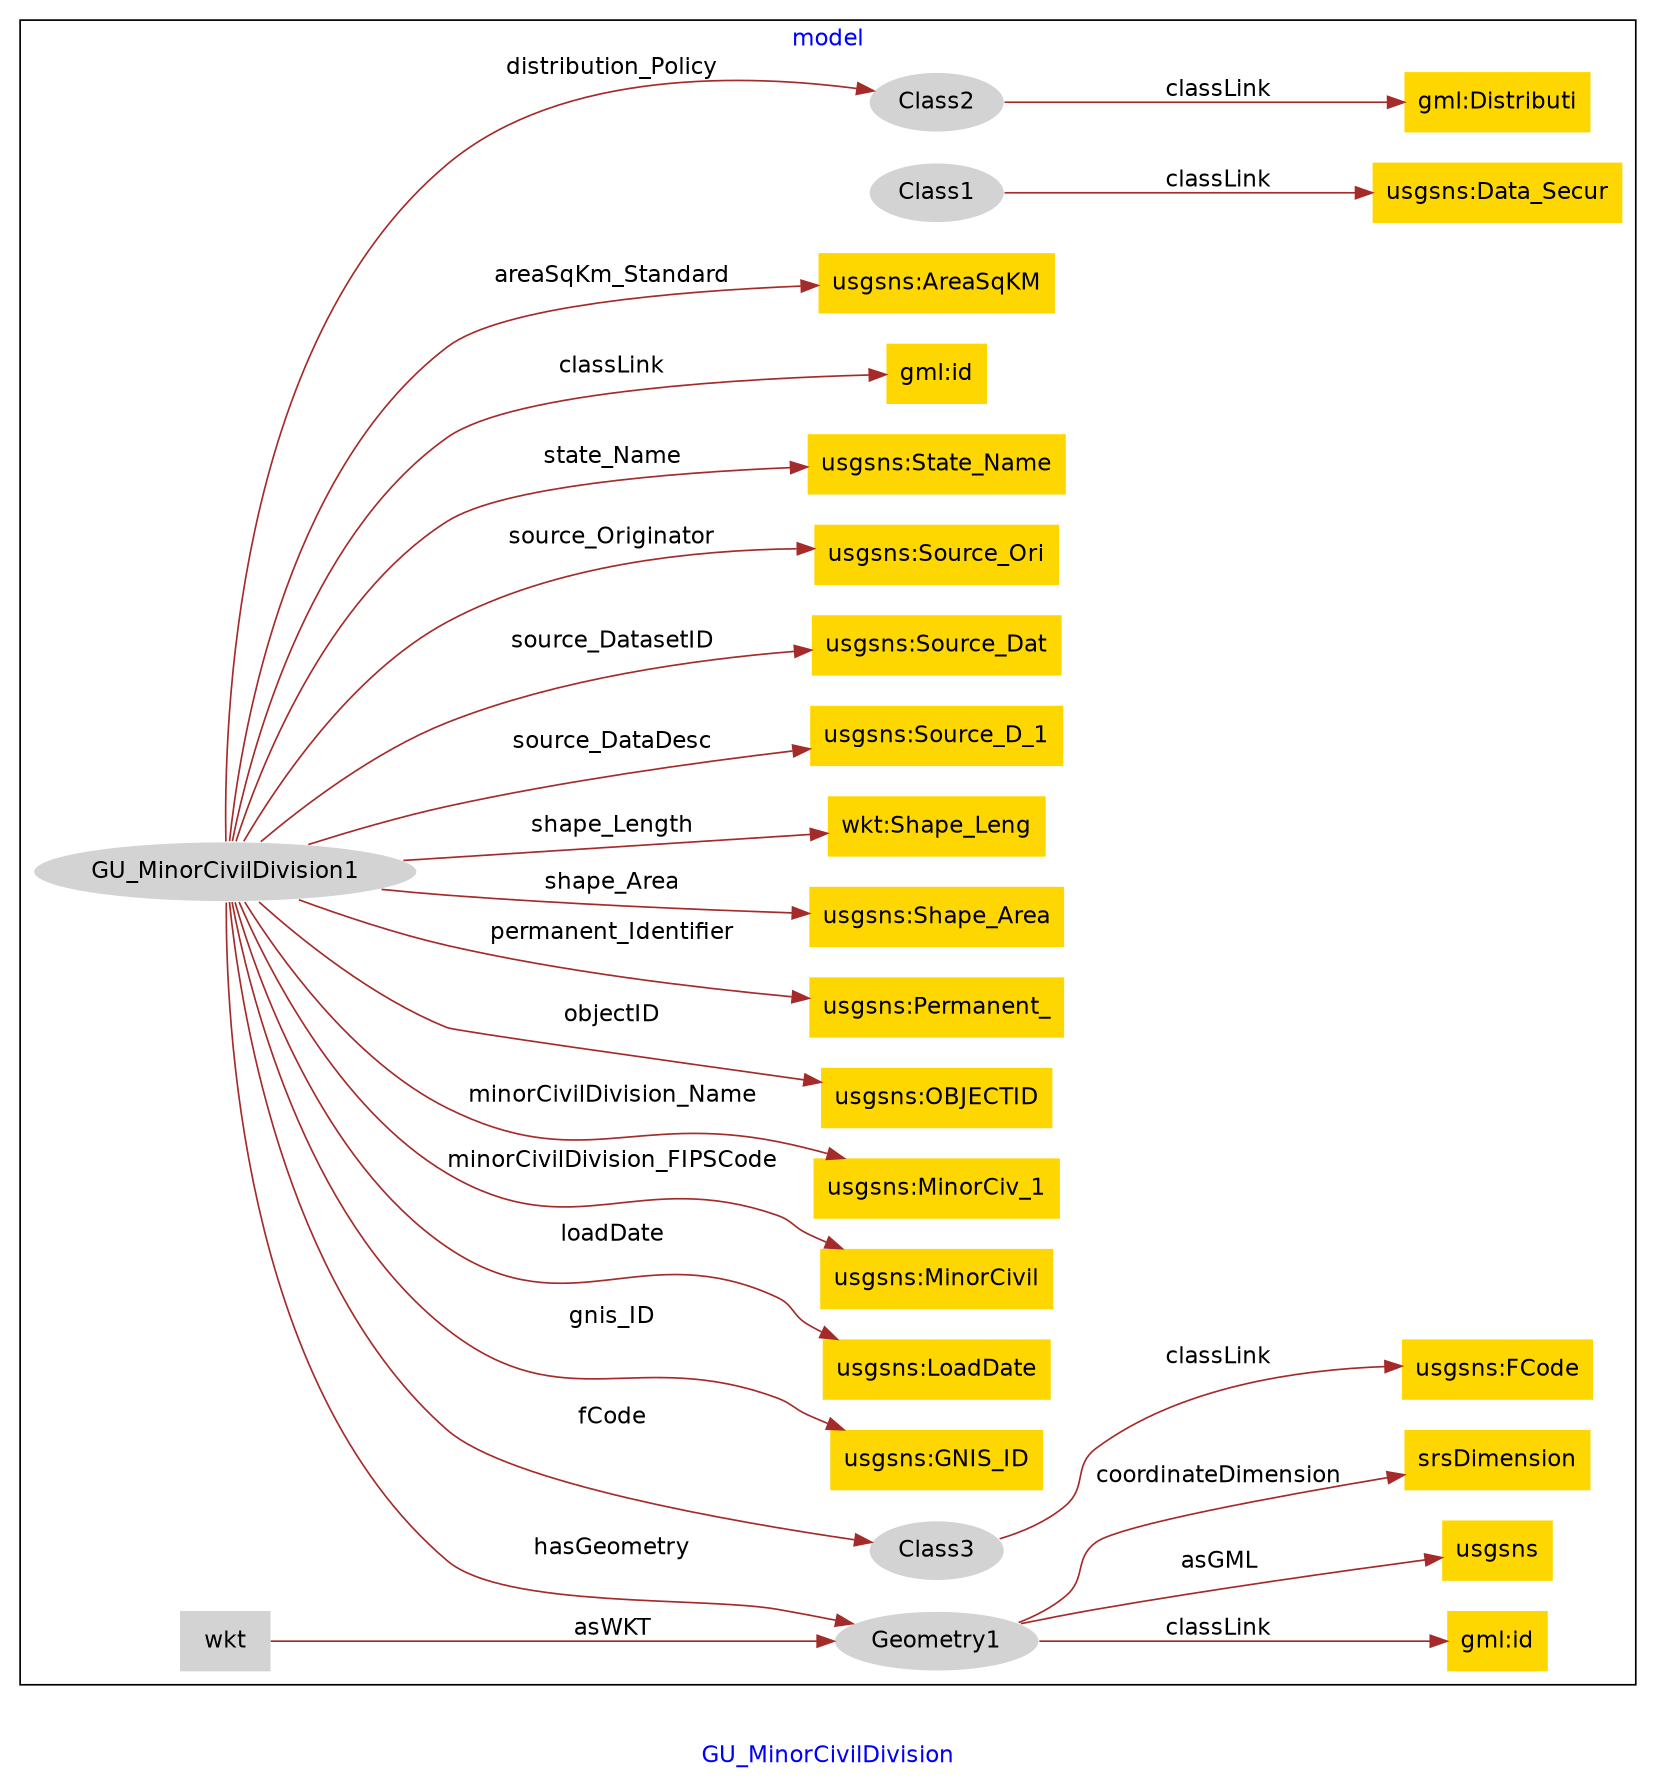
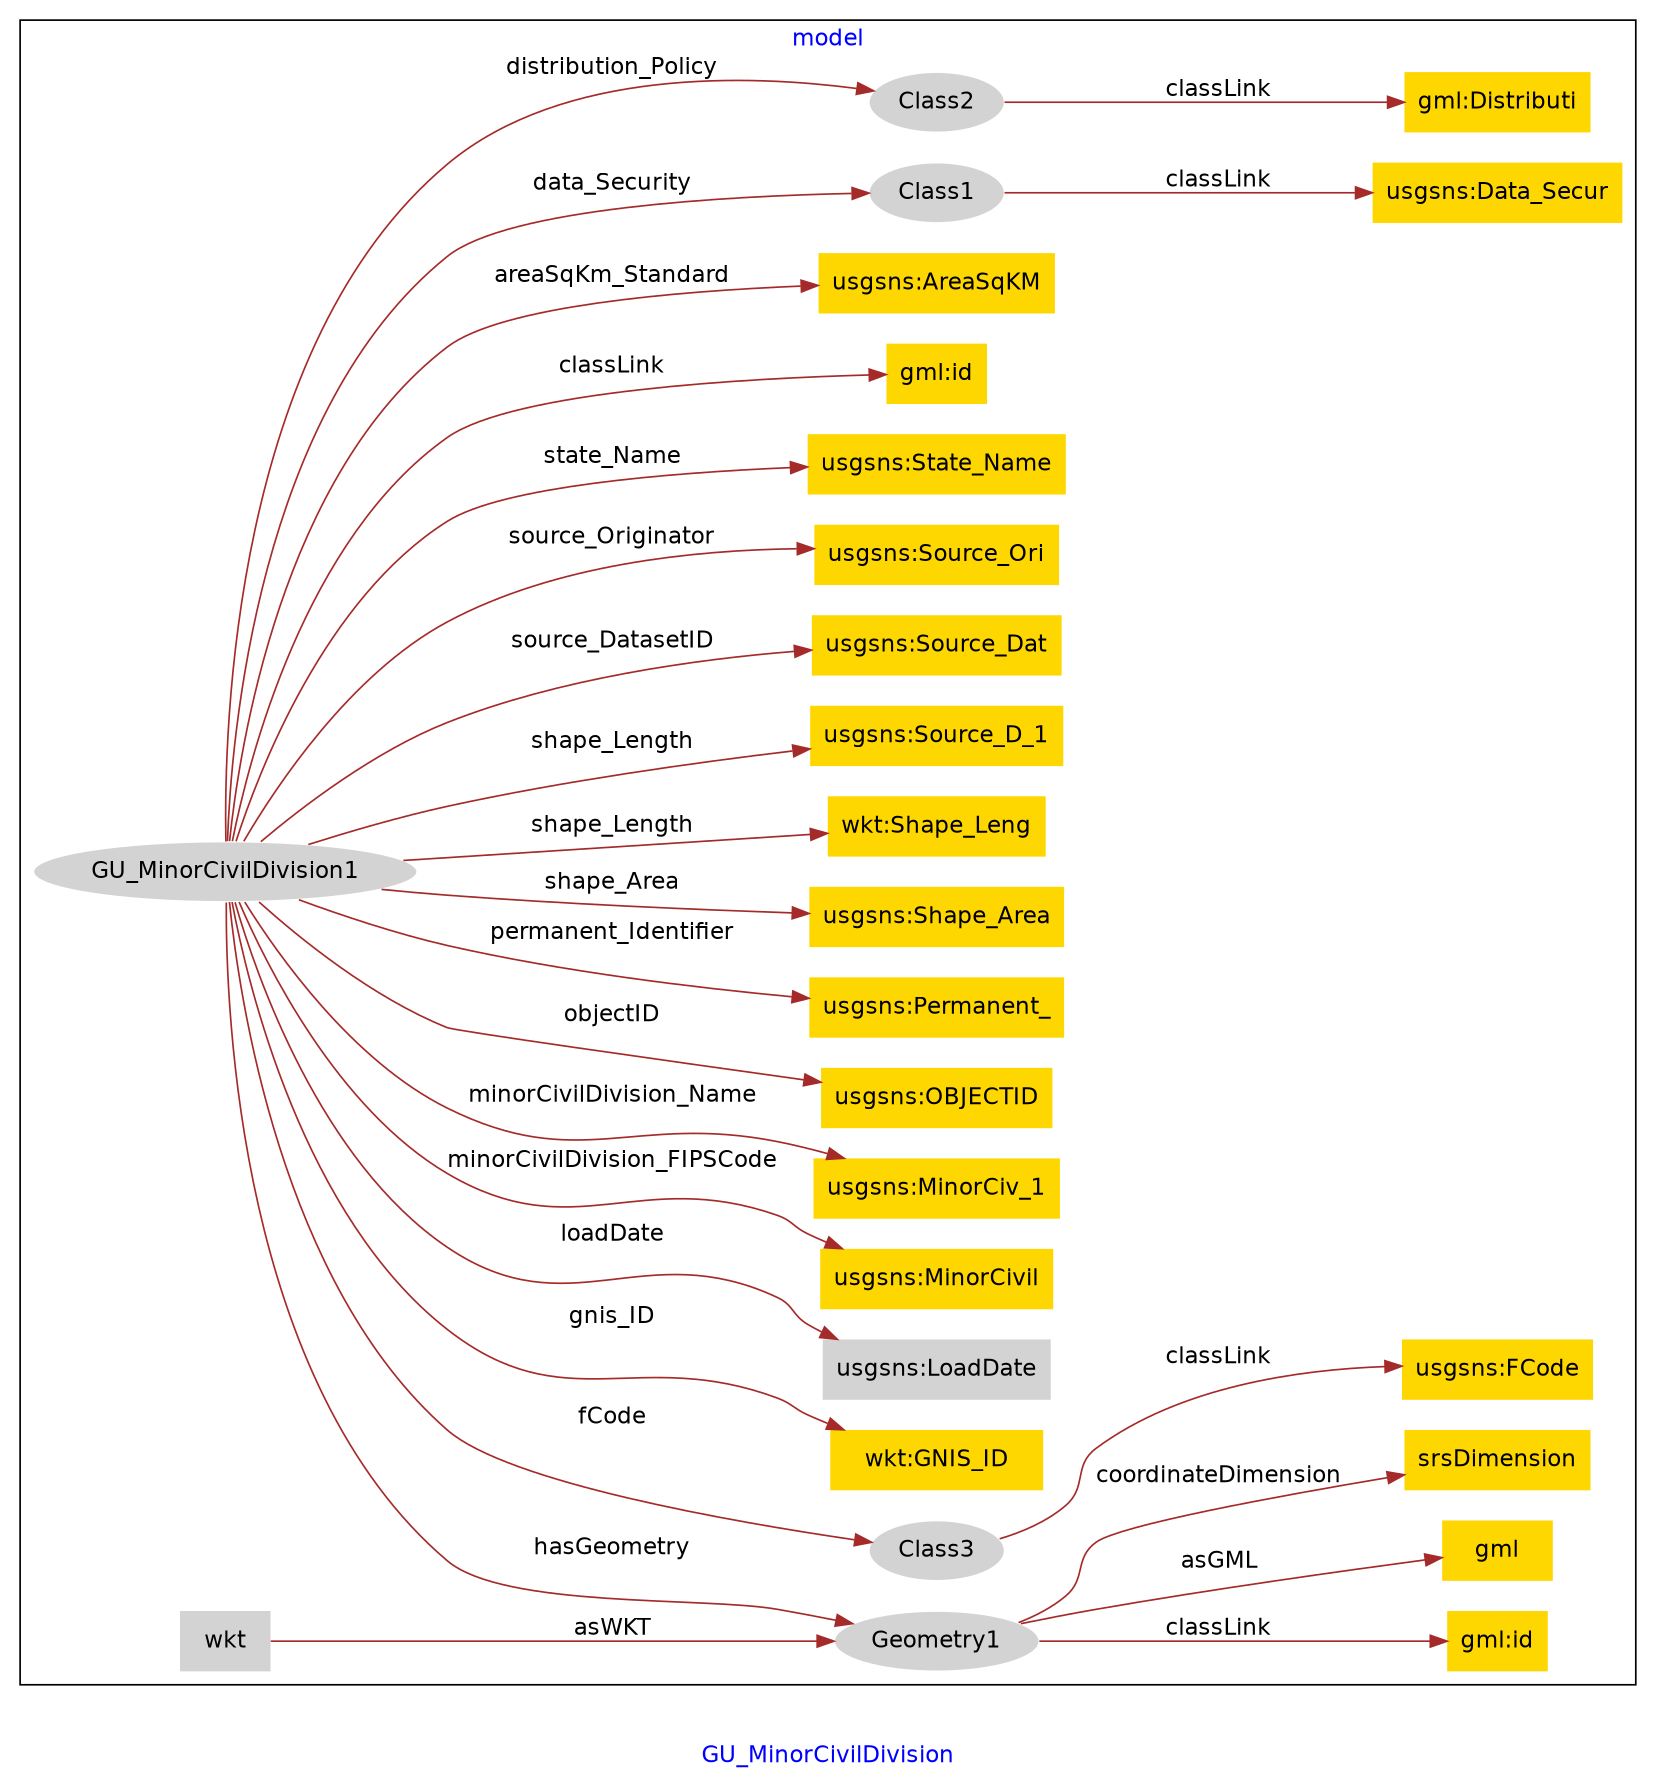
edge "GU_MinorCivilDivision1" -> "Class1": added, label "data_Security"
edge "GU_MinorCivilDivision1" -> "usgsns:Source_D_1": label "source_DataDesc" -> "shape_Length"
node "usgsns:LoadDate": fillcolor gold -> lightgray
node "usgsns:GNIS_ID": label "usgsns:GNIS_ID" -> "wkt:GNIS_ID"
node "usgsns": label "usgsns" -> "gml"
